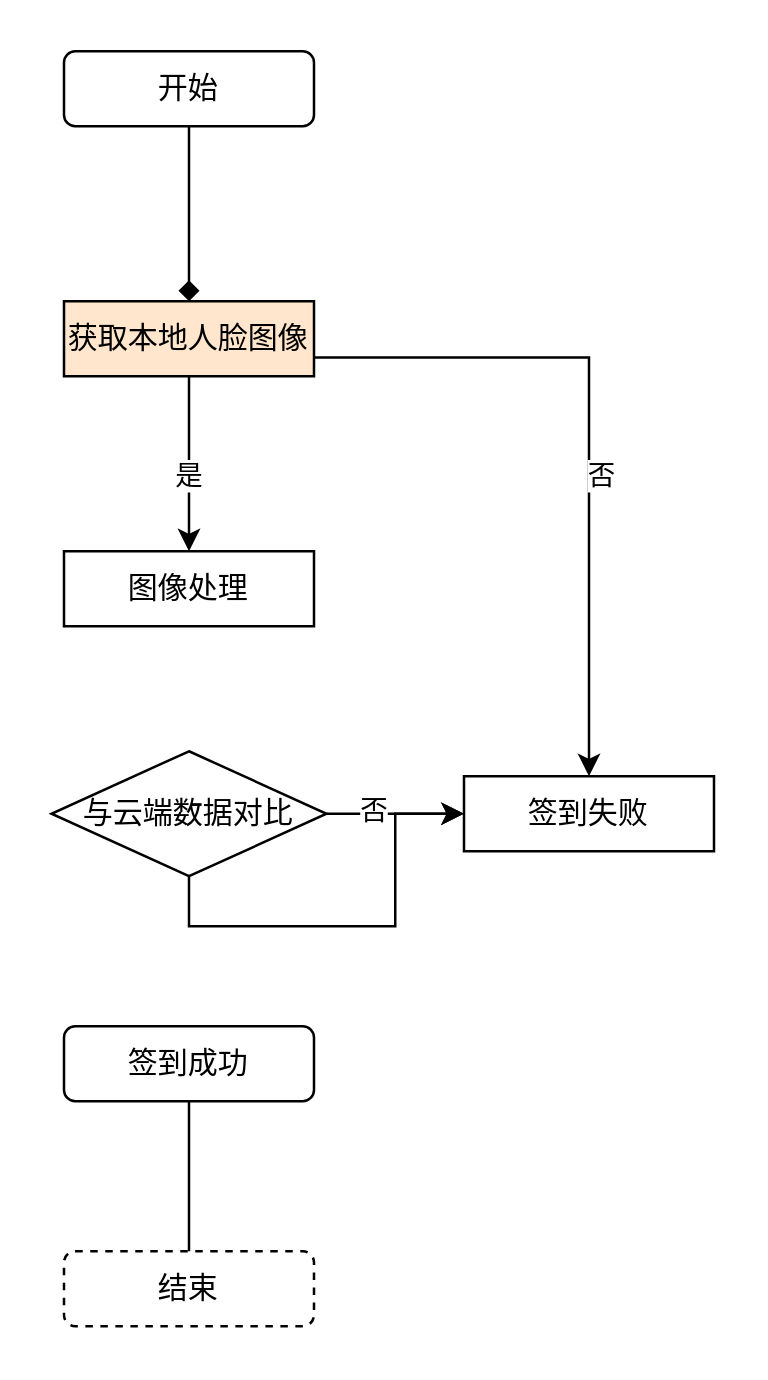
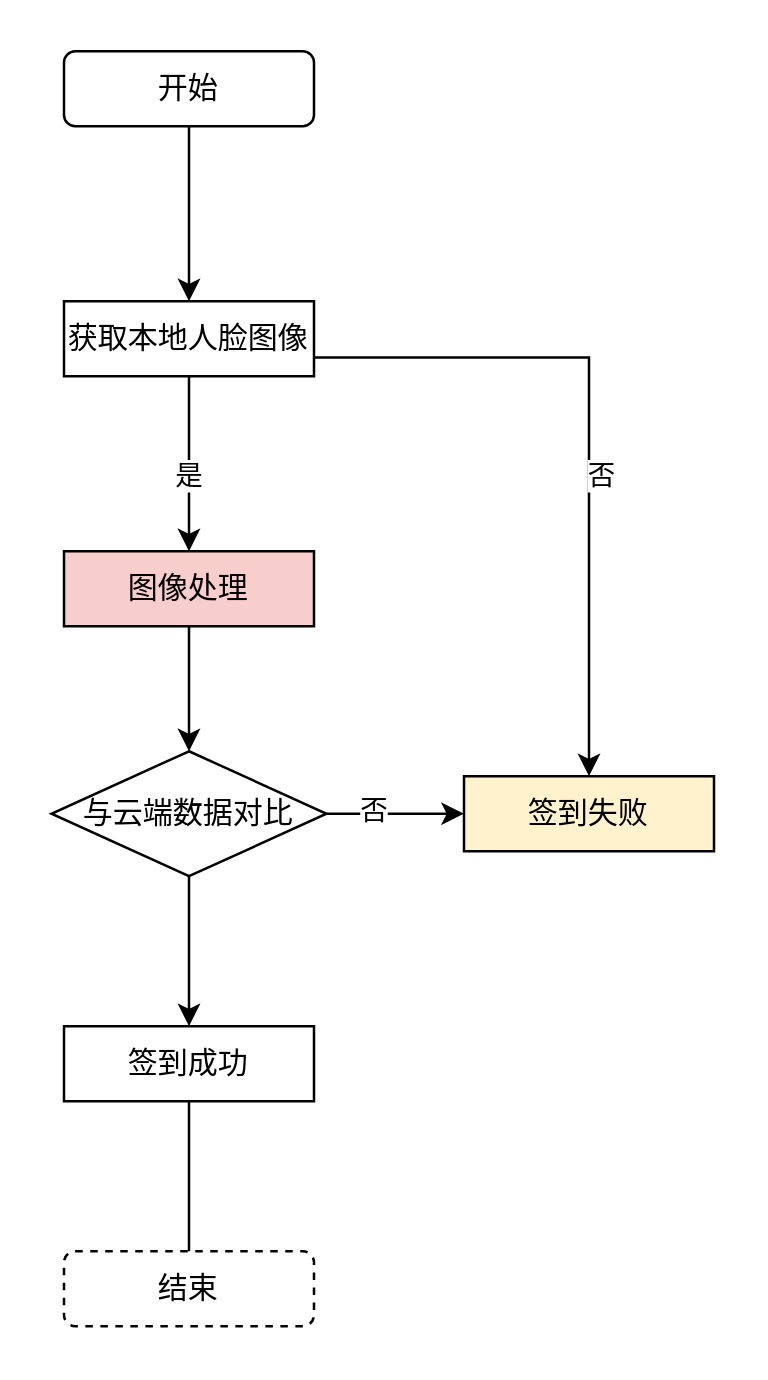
edge "开始" -> "获取本地人脸图像": arrowhead diamond -> classic
node "获取本地人脸图像": fillcolor #ffe6cc -> #ffffff
node "图像处理": fillcolor #ffffff -> #f8cecc
edge "图像处理" -> "与云端数据对比": added
node "签到失败": fillcolor #ffffff -> #fff2cc
edge "与云端数据对比" -> "签到失败": now "与云端数据对比" -> "签到成功"
node "签到成功": shape rounded rectangle -> rectangle
